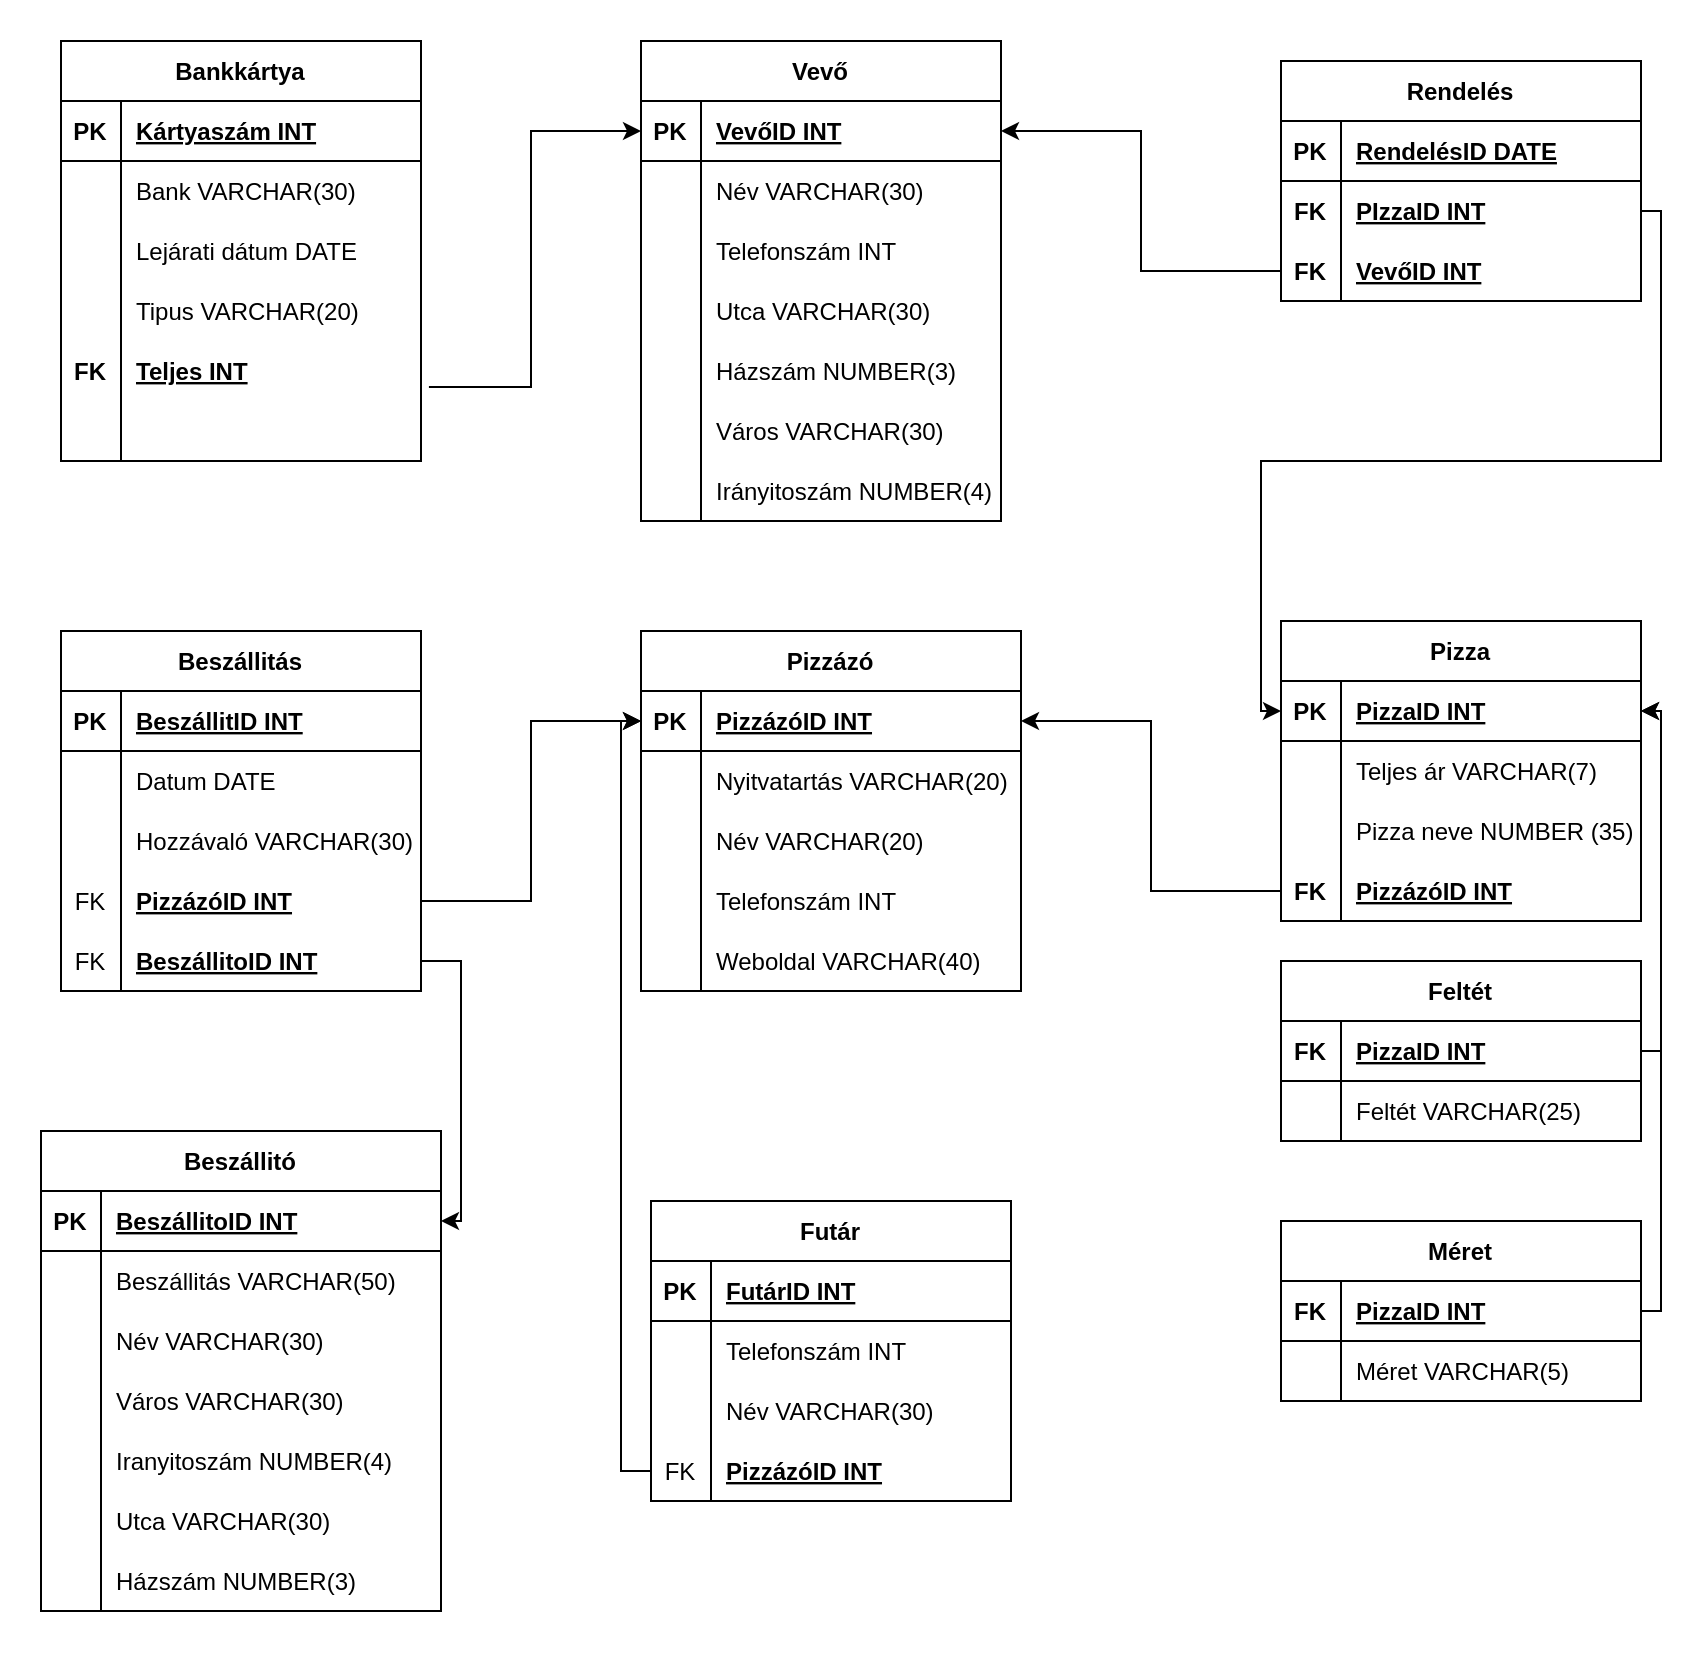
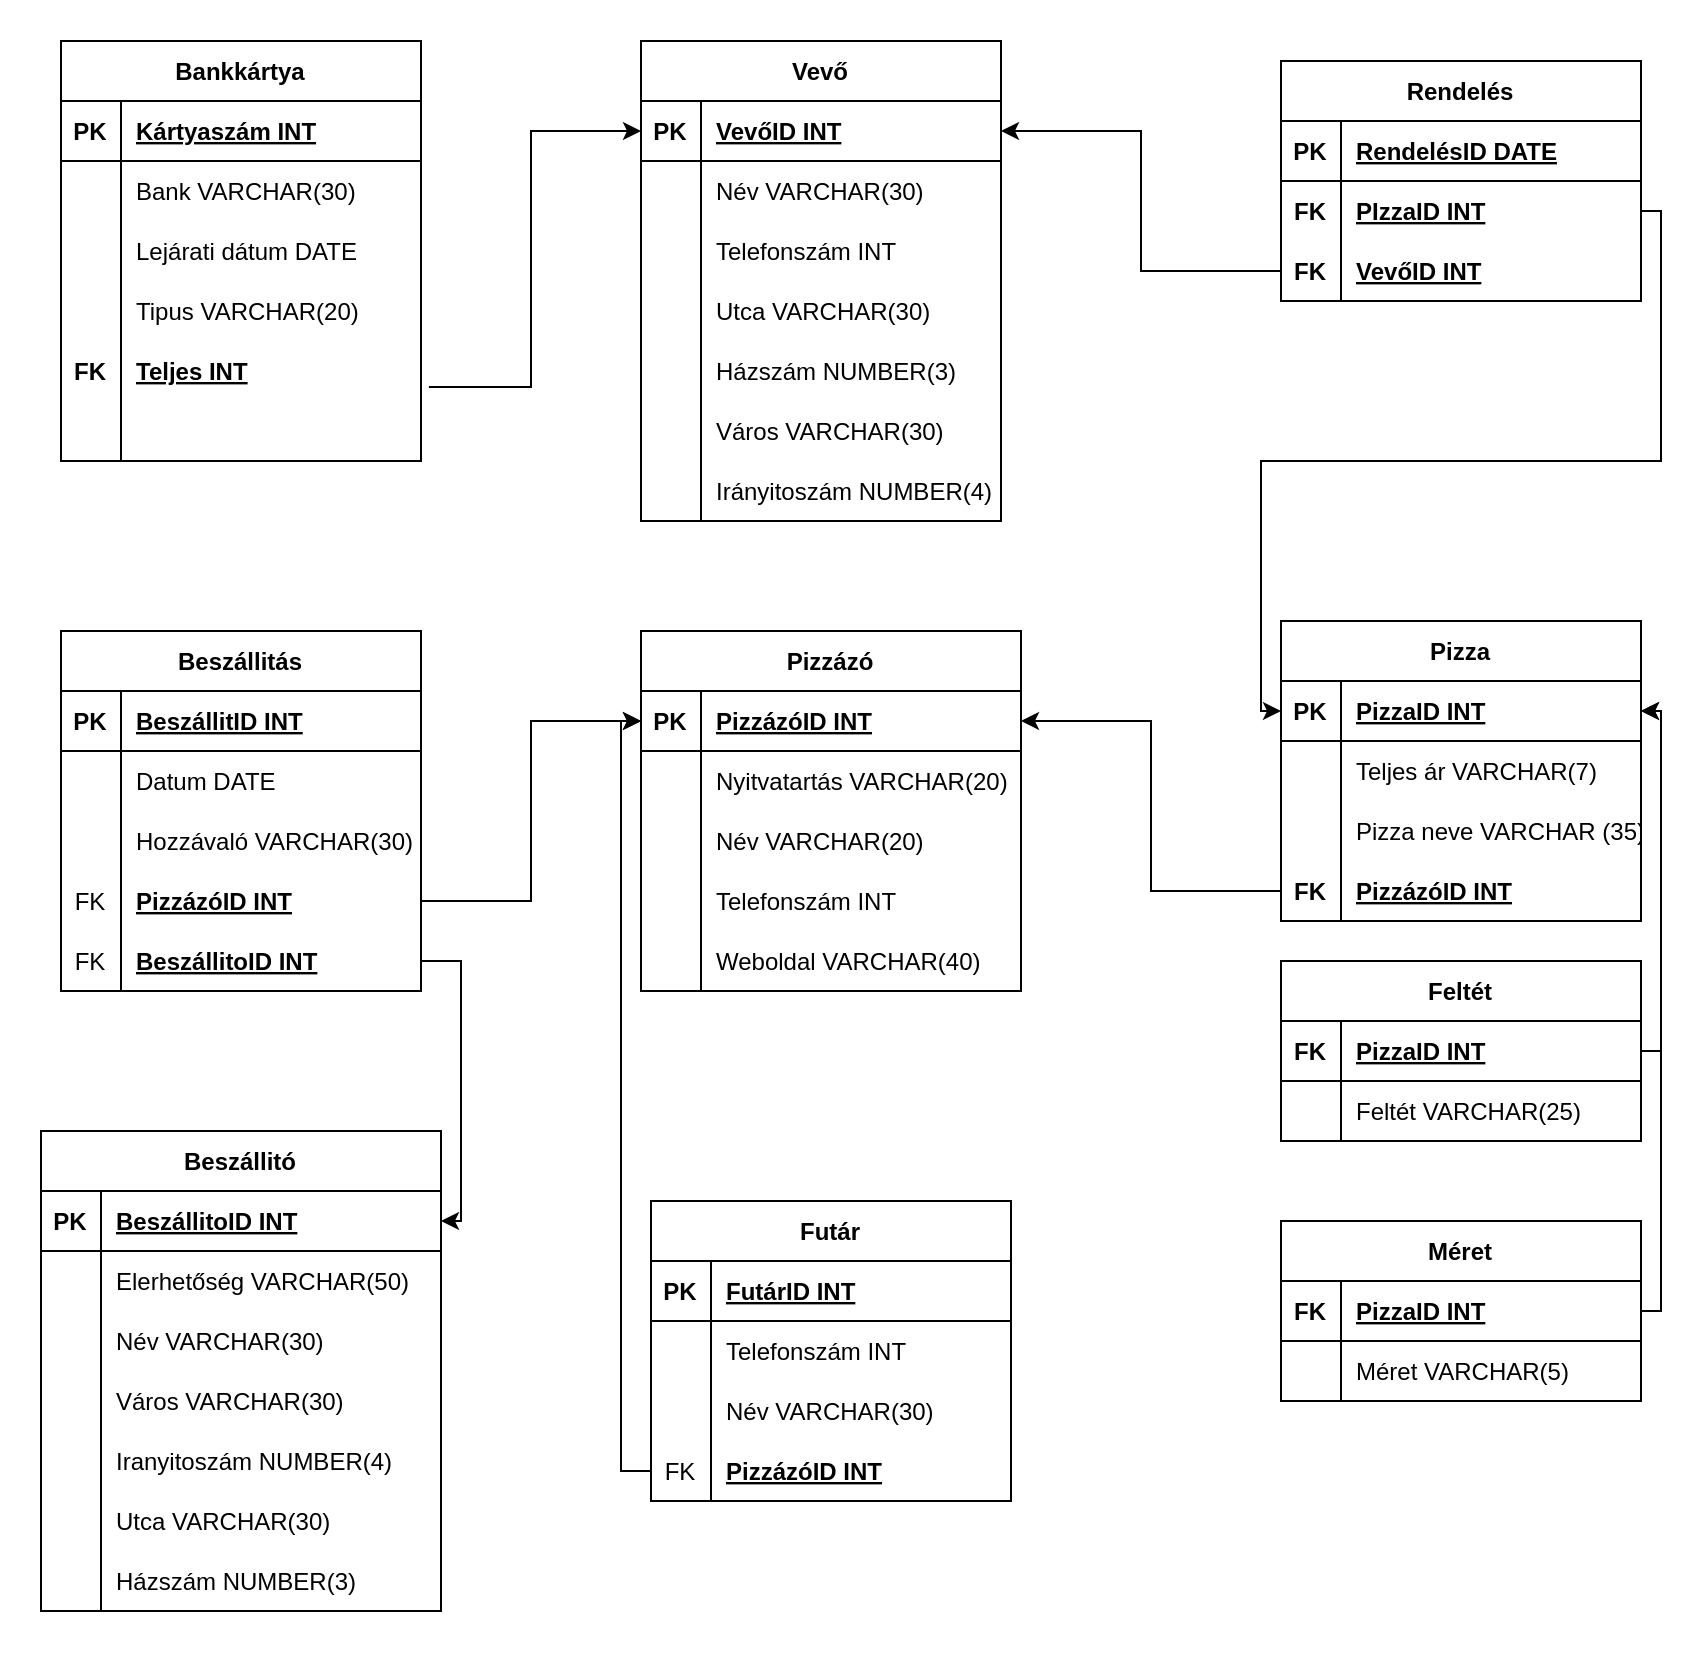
node "Pizza neve NUMBER (35)": label "Pizza neve NUMBER (35)" -> "Pizza neve VARCHAR (35)"
node "Beszállitás VARCHAR(50)": label "Beszállitás VARCHAR(50)" -> "Elerhetőség VARCHAR(50)"
